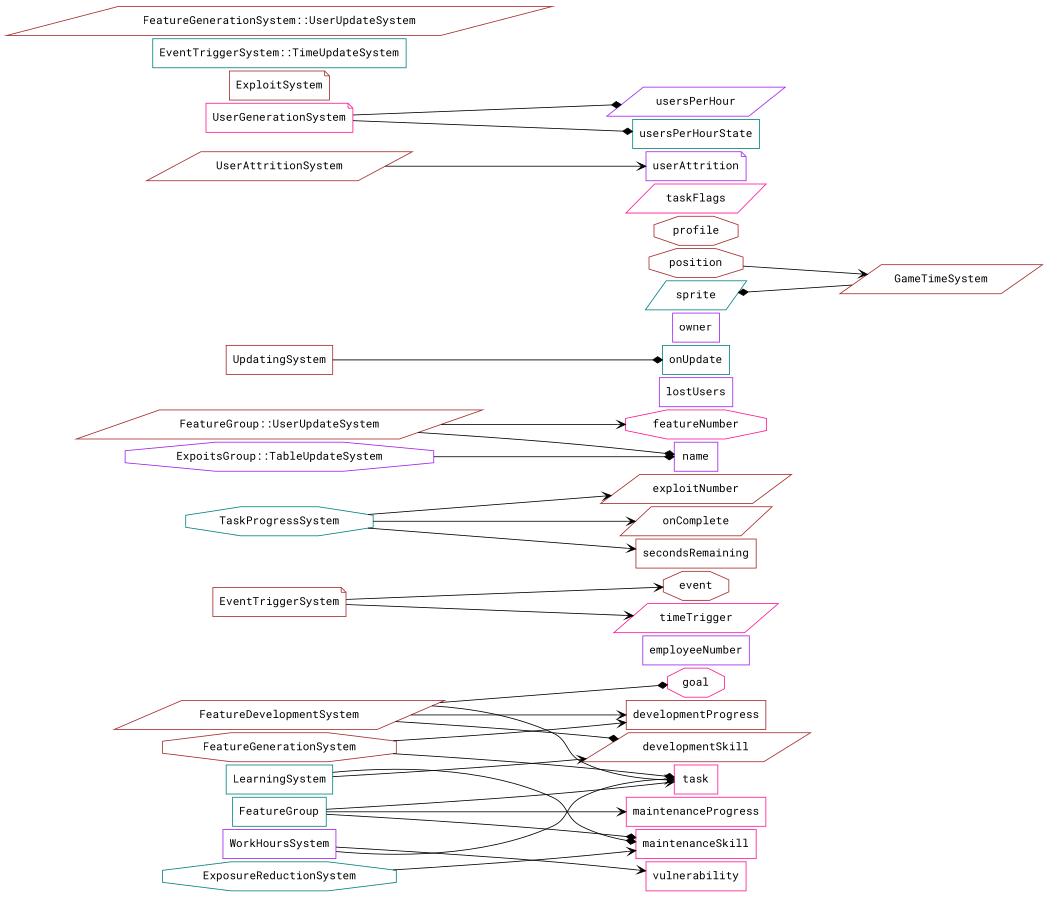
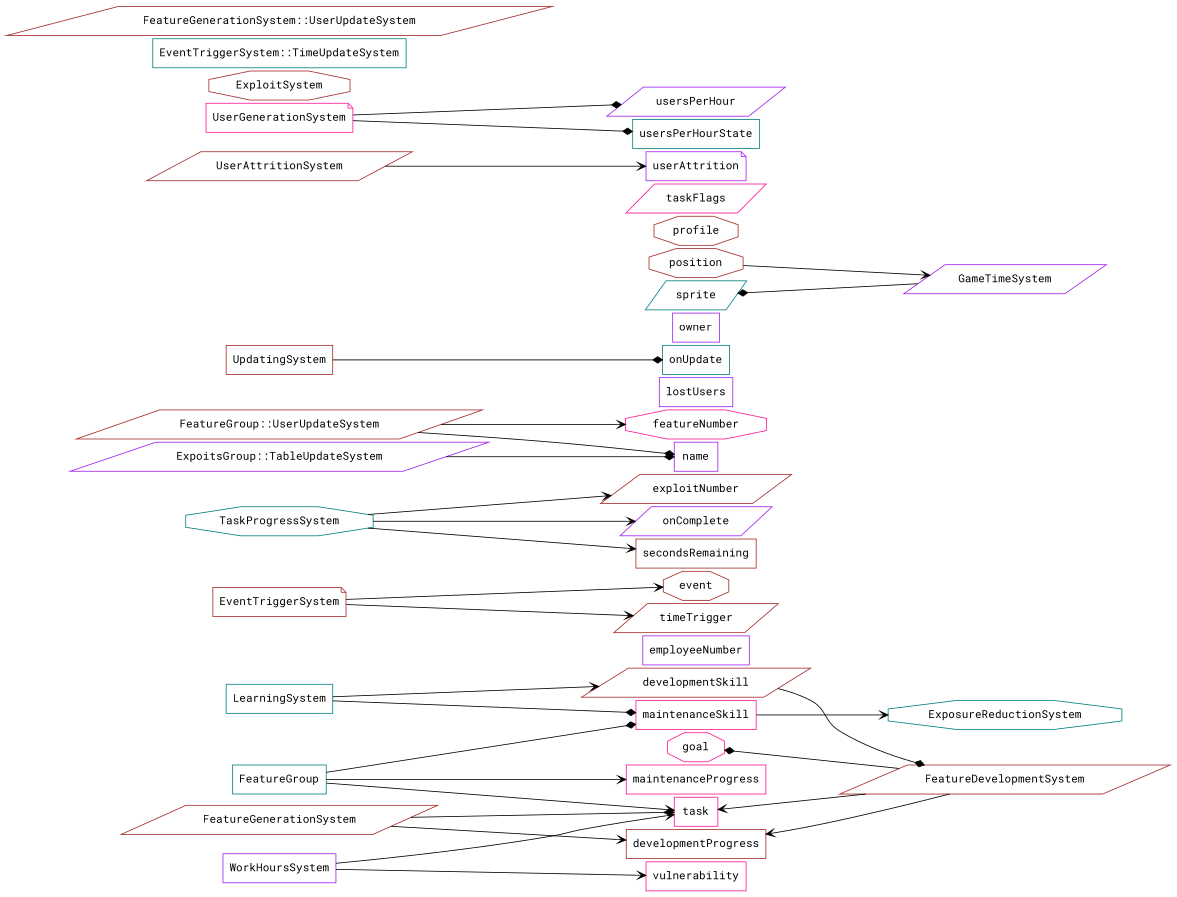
node "ExploitSystem": shape note -> octagon
node "GameTimeSystem": color brown -> purple
node "ExpoitsGroup::TableUpdateSystem": shape octagon -> parallelogram
node "onComplete": color brown -> purple
node "timeTrigger": color deeppink -> brown
edge "FeatureDevelopmentSystem" -> "developmentSkill": reversed
node "FeatureGenerationSystem": shape octagon -> parallelogram
edge "ExposureReductionSystem" -> "maintenanceSkill": reversed
